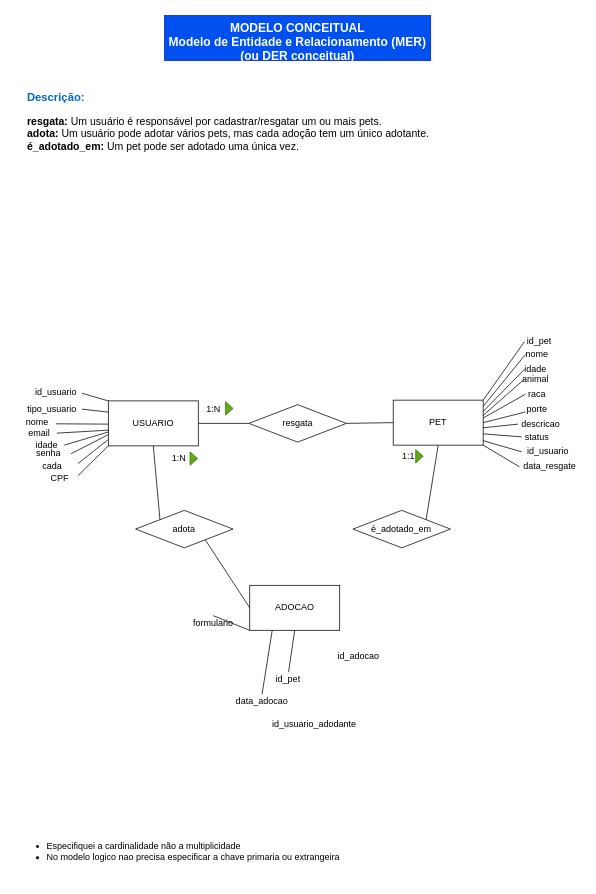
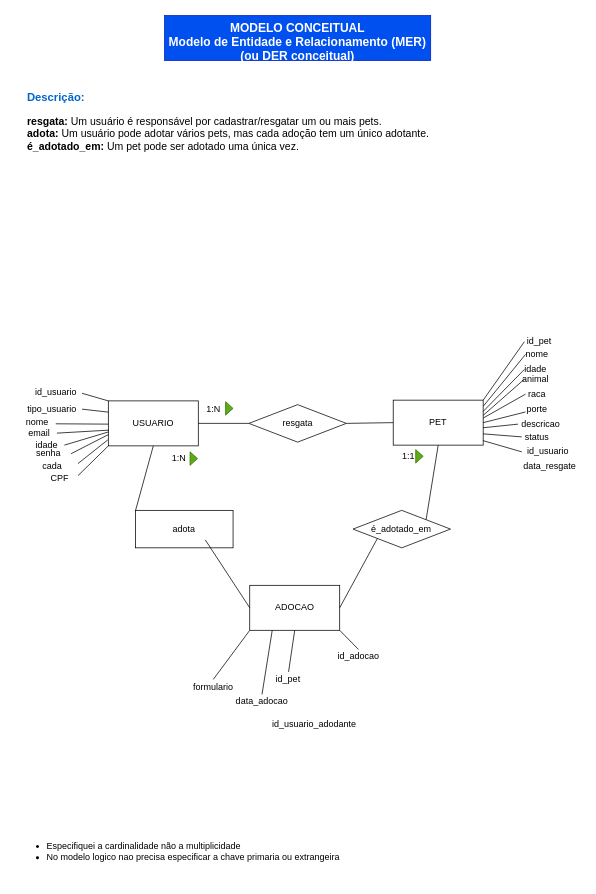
edge "PET" -- "data_resgate": removed
node "adota": shape diamond -> rectangle
edge "é_adotado_em" -- "ADOCAO": added
node "formulario": moved (213, 623) -> (213, 687)
edge "ADOCAO" -- "id_adocao": added
